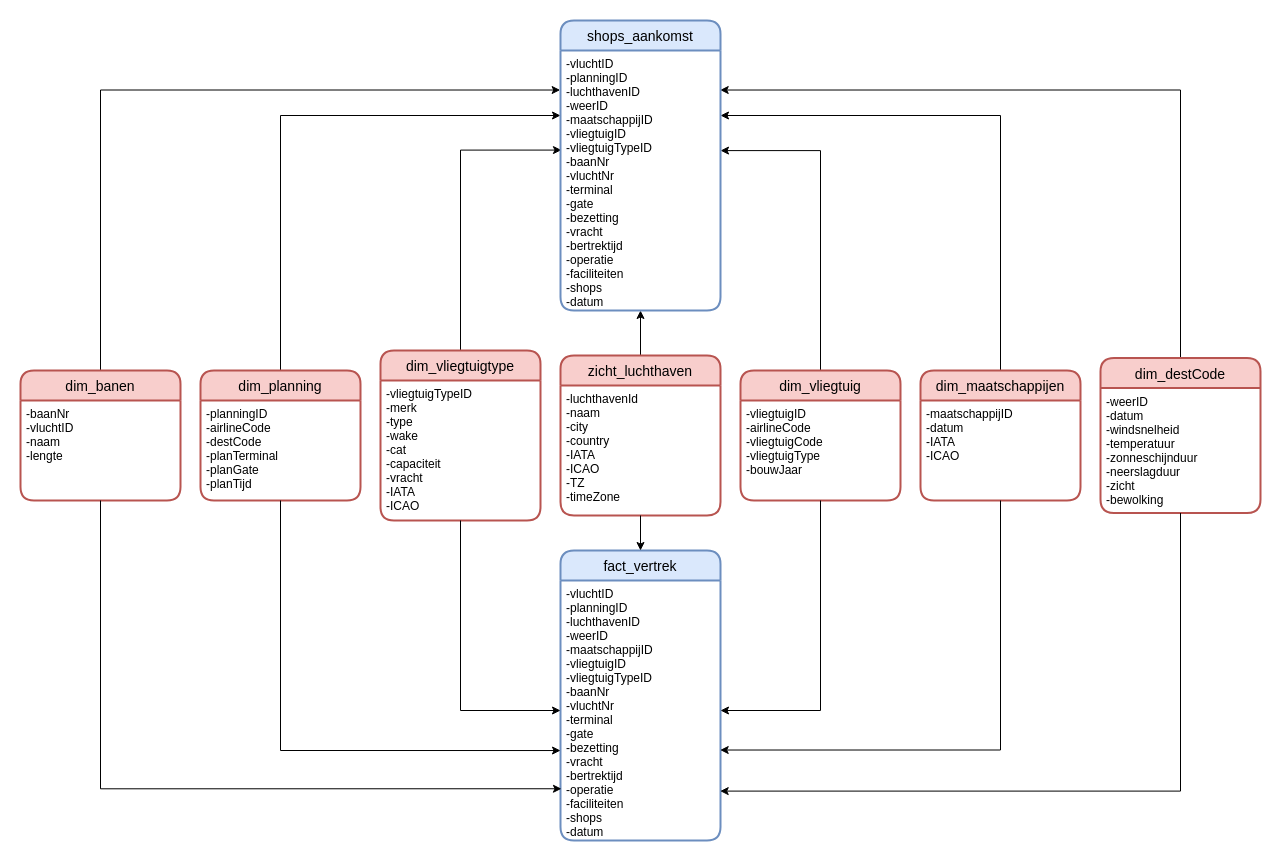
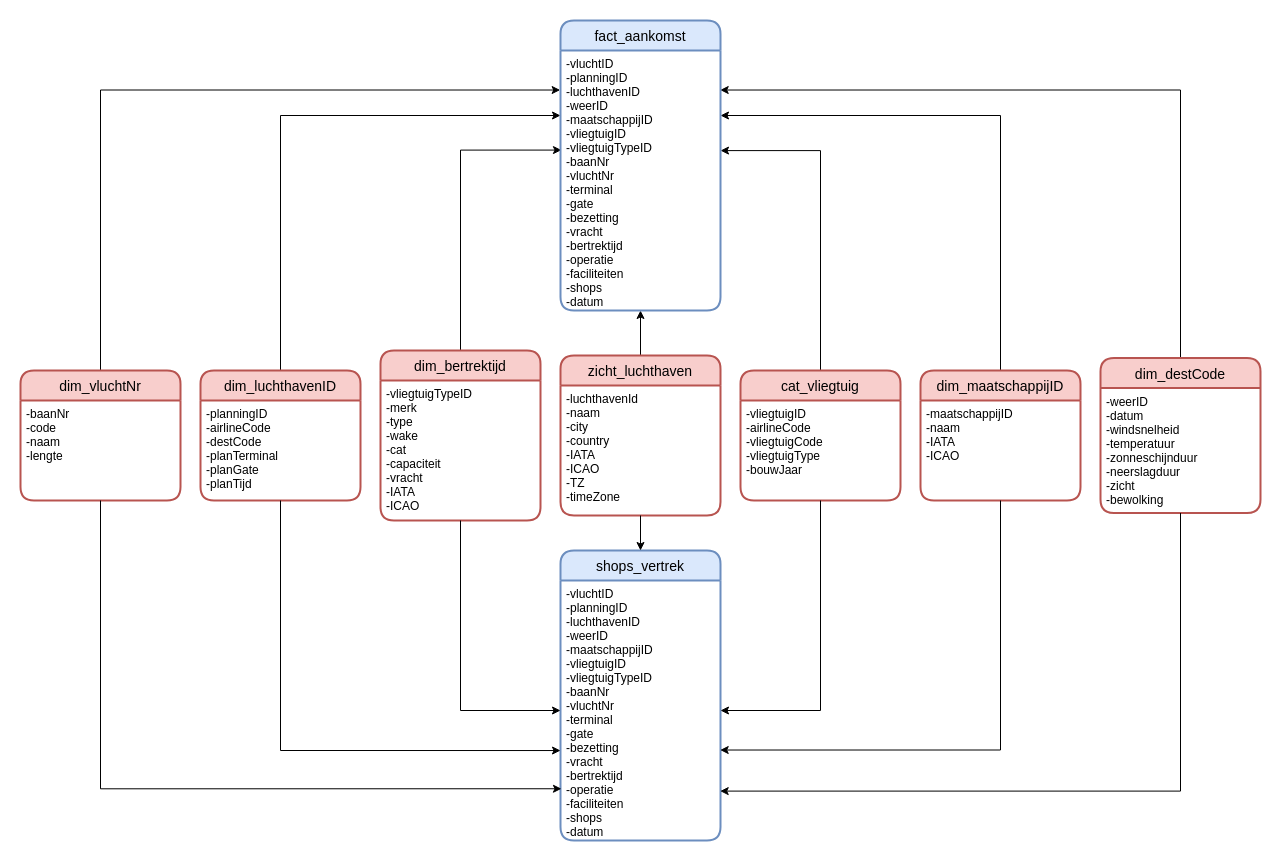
node "shops_aankomst": label "shops_aankomst" -> "fact_aankomst"
node "dim_vliegtuigtype": label "dim_vliegtuigtype" -> "dim_bertrektijd"
node "dim_banen": label "dim_banen" -> "dim_vluchtNr"
node "dim_planning": label "dim_planning" -> "dim_luchthavenID"
node "dim_vliegtuig": label "dim_vliegtuig" -> "cat_vliegtuig"
node "dim_maatschappijen": label "dim_maatschappijen" -> "dim_maatschappijID"
node "-baanNr -vluchtID -naam -lengte": label "-baanNr -vluchtID -naam -lengte" -> "-baanNr -code -naam -lengte"
node "-maatschappijID -datum -IATA -ICAO": label "-maatschappijID -datum -IATA -ICAO" -> "-maatschappijID -naam -IATA -ICAO"
node "fact_vertrek": label "fact_vertrek" -> "shops_vertrek"
